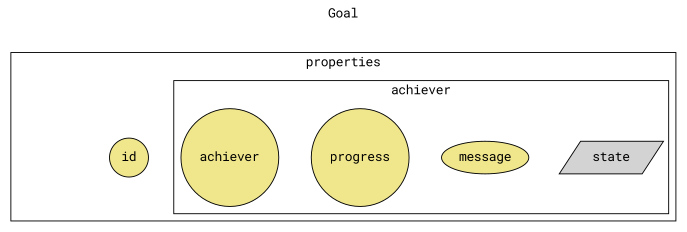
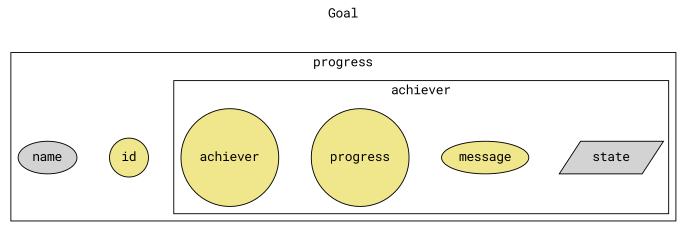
cluster "properties": label "properties" -> "progress"
node "name": added
